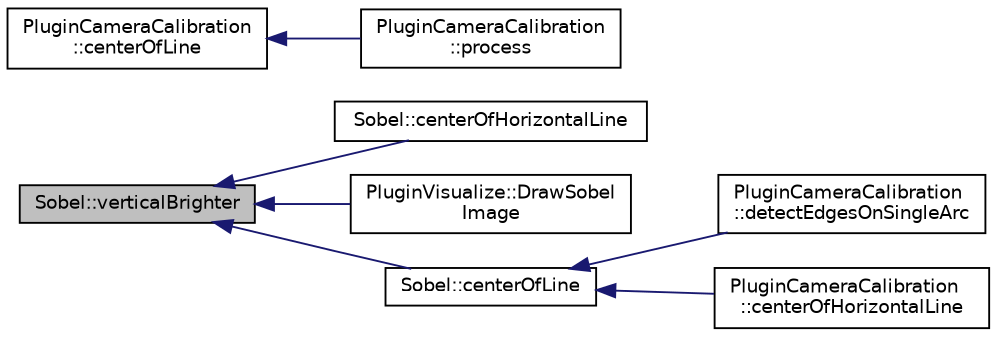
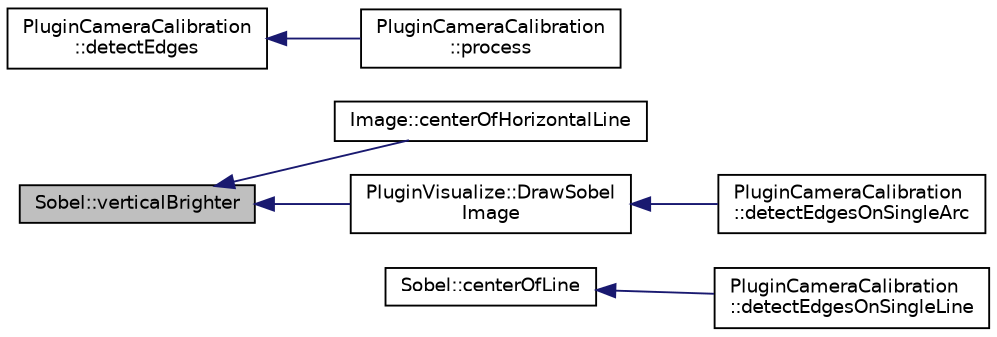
node "PluginCameraCalibration ::centerOfLine": label "PluginCameraCalibration ::centerOfLine" -> "PluginCameraCalibration ::detectEdges"
node "Sobel::centerOfHorizontalLine": label "Sobel::centerOfHorizontalLine" -> "Image::centerOfHorizontalLine"
edge "Sobel::centerOfLine" -> "Sobel::verticalBrighter": removed
edge "PluginCameraCalibration ::detectEdgesOnSingleArc" -> "Sobel::centerOfLine": now "PluginCameraCalibration ::detectEdgesOnSingleArc" -> "PluginVisualize::DrawSobel Image"
node "PluginCameraCalibration ::centerOfHorizontalLine": label "PluginCameraCalibration ::centerOfHorizontalLine" -> "PluginCameraCalibration ::detectEdgesOnSingleLine"
